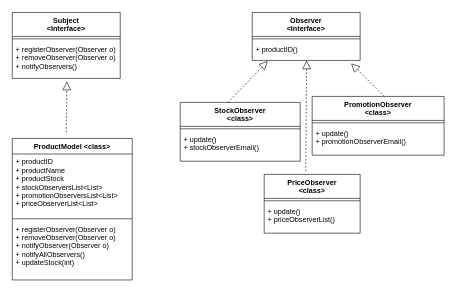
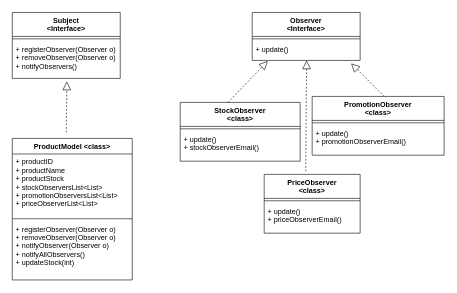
node "+ productID()": label "+ productID()" -> "+ update()"
node "+ update() + priceObserverList()": label "+ update() + priceObserverList()" -> "+ update() + priceObserverEmail()"
